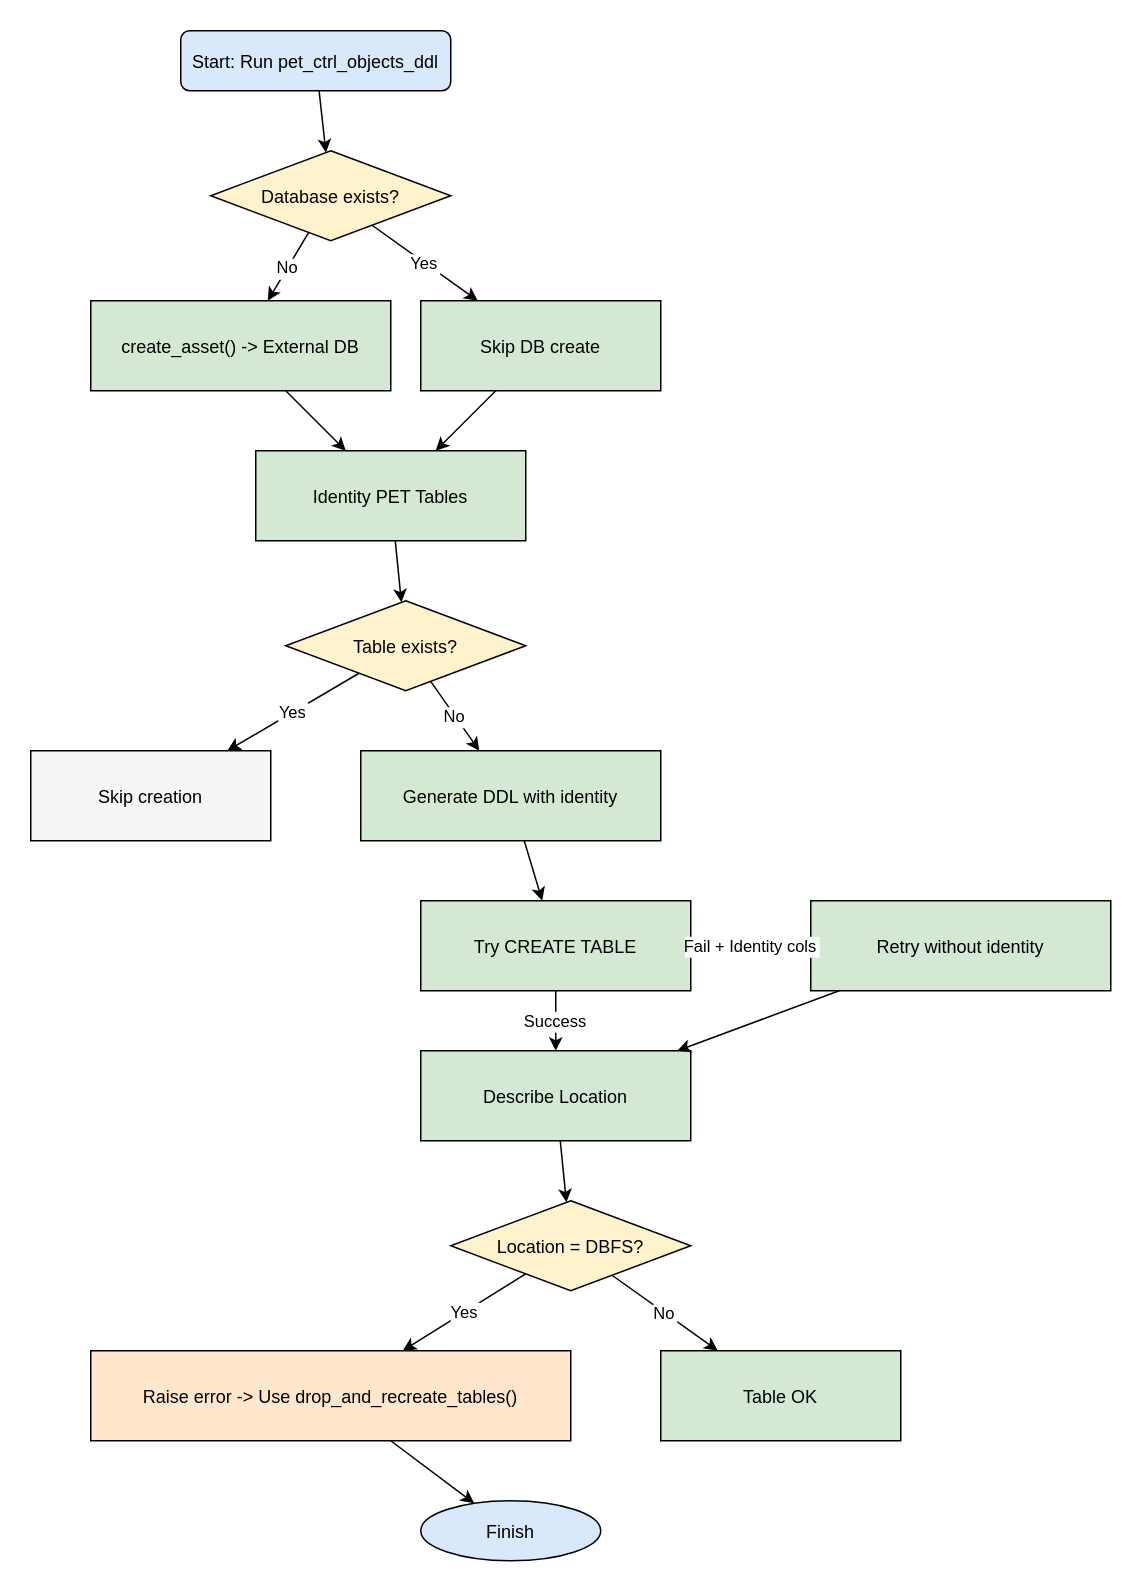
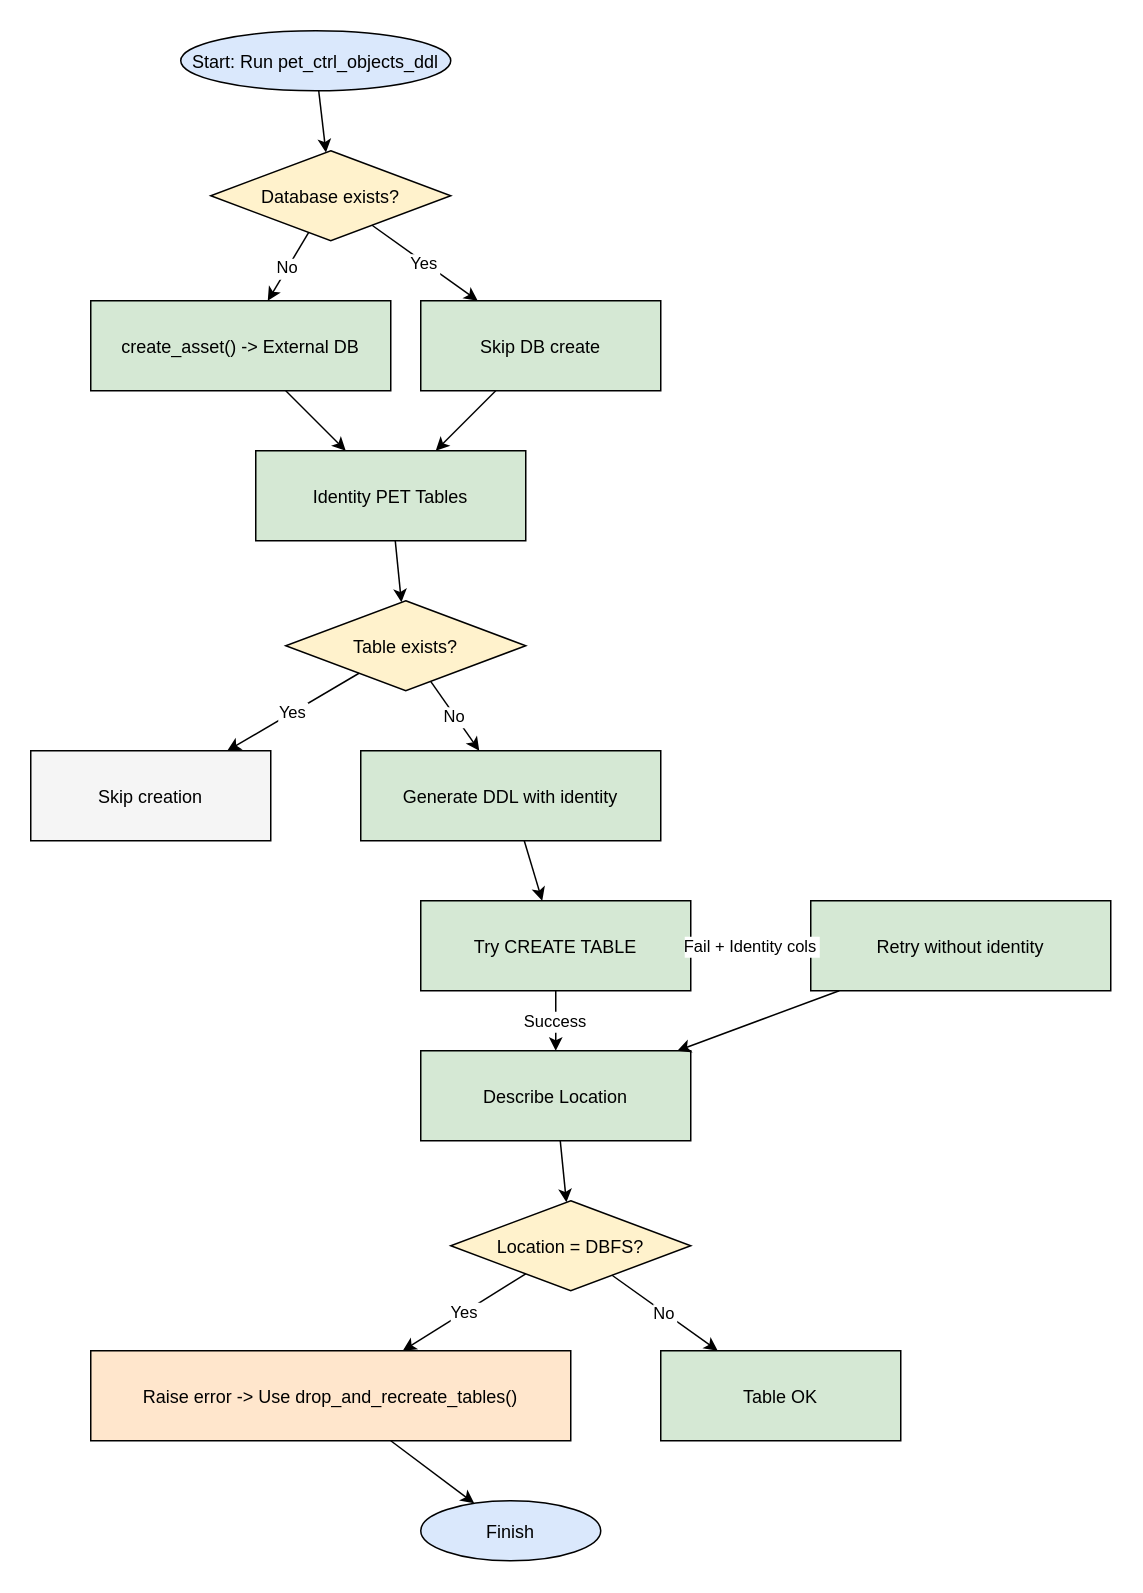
node "Start: Run pet_ctrl_objects_ddl": shape rounded rectangle -> ellipse
